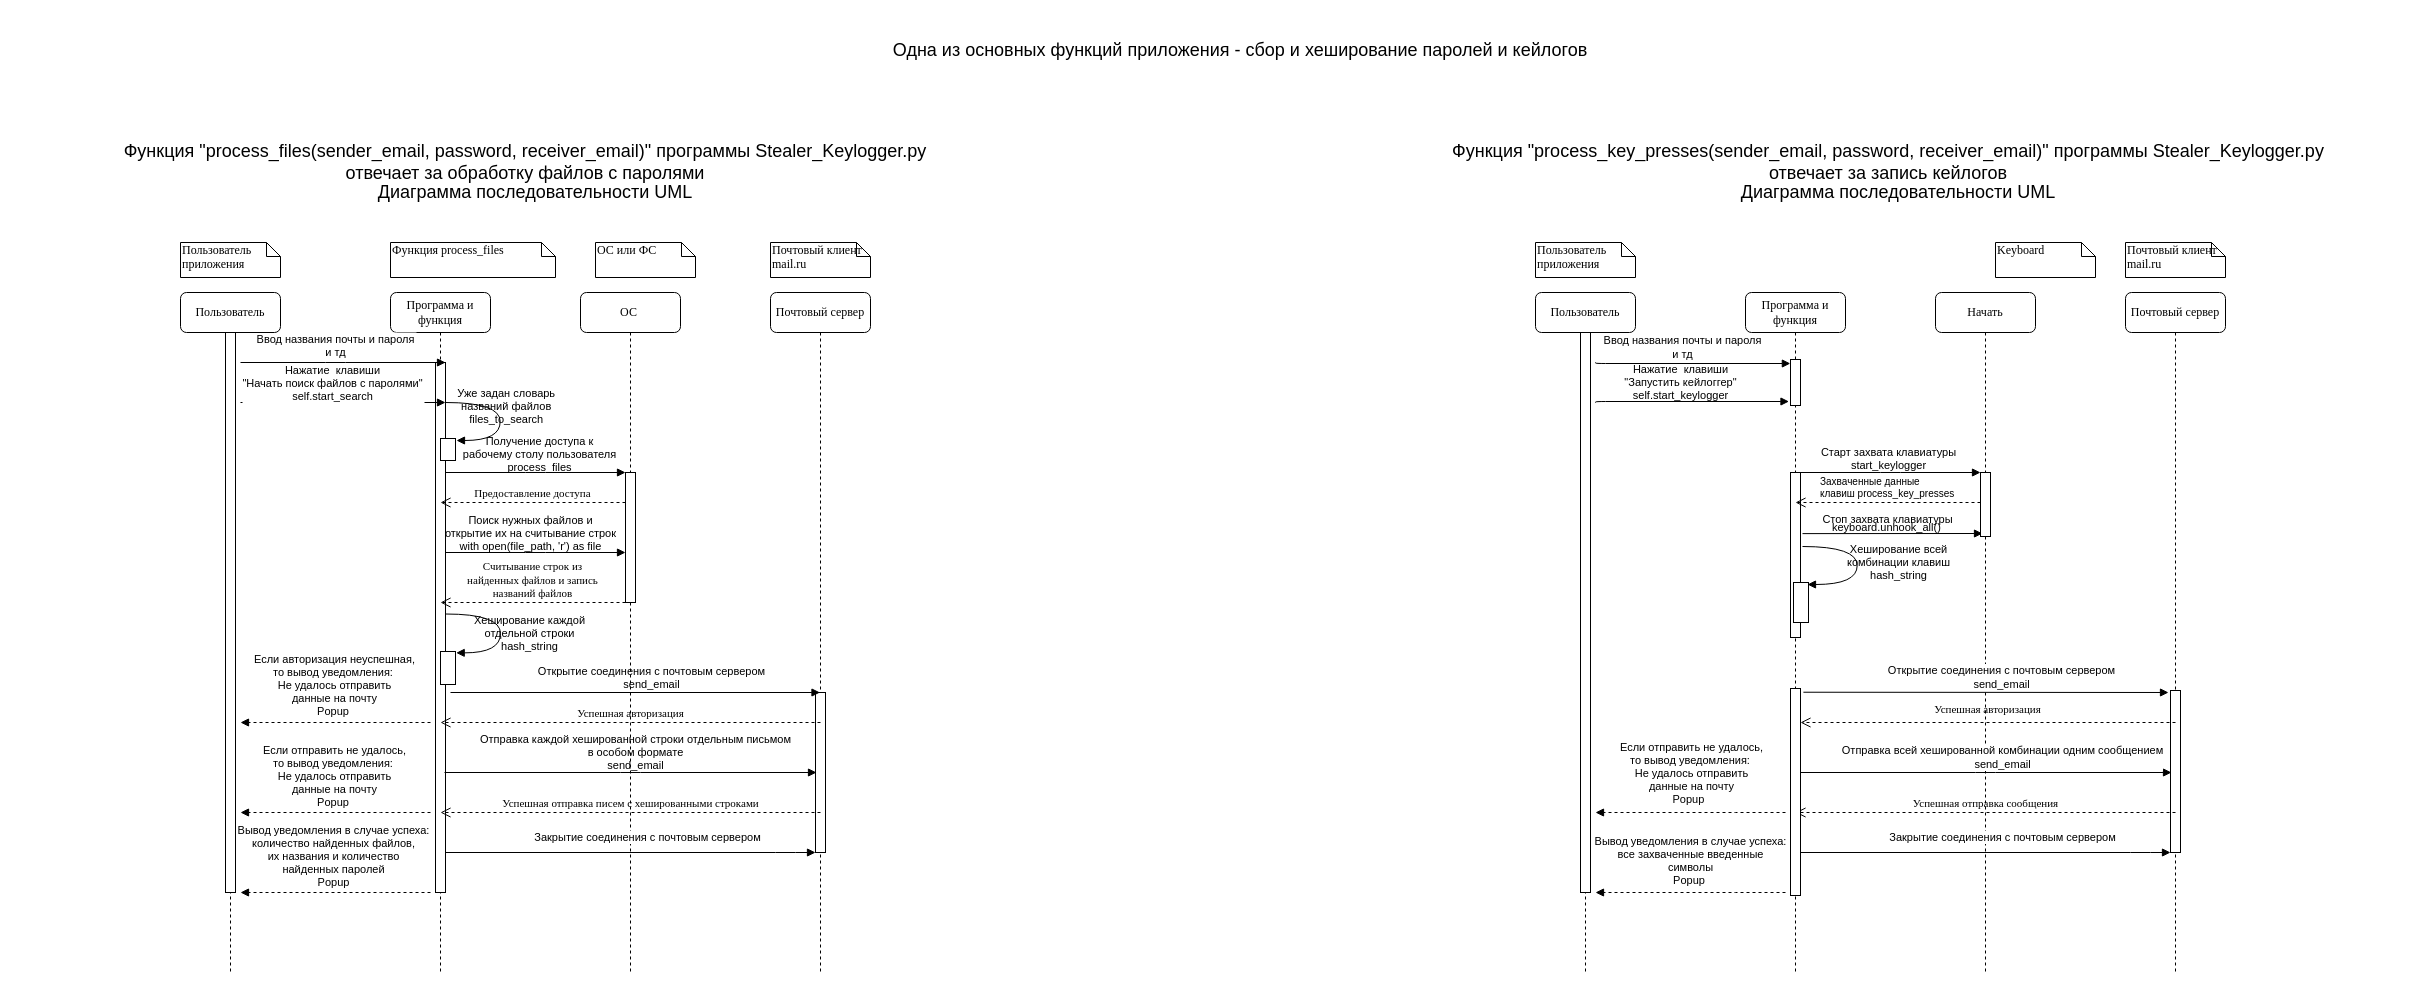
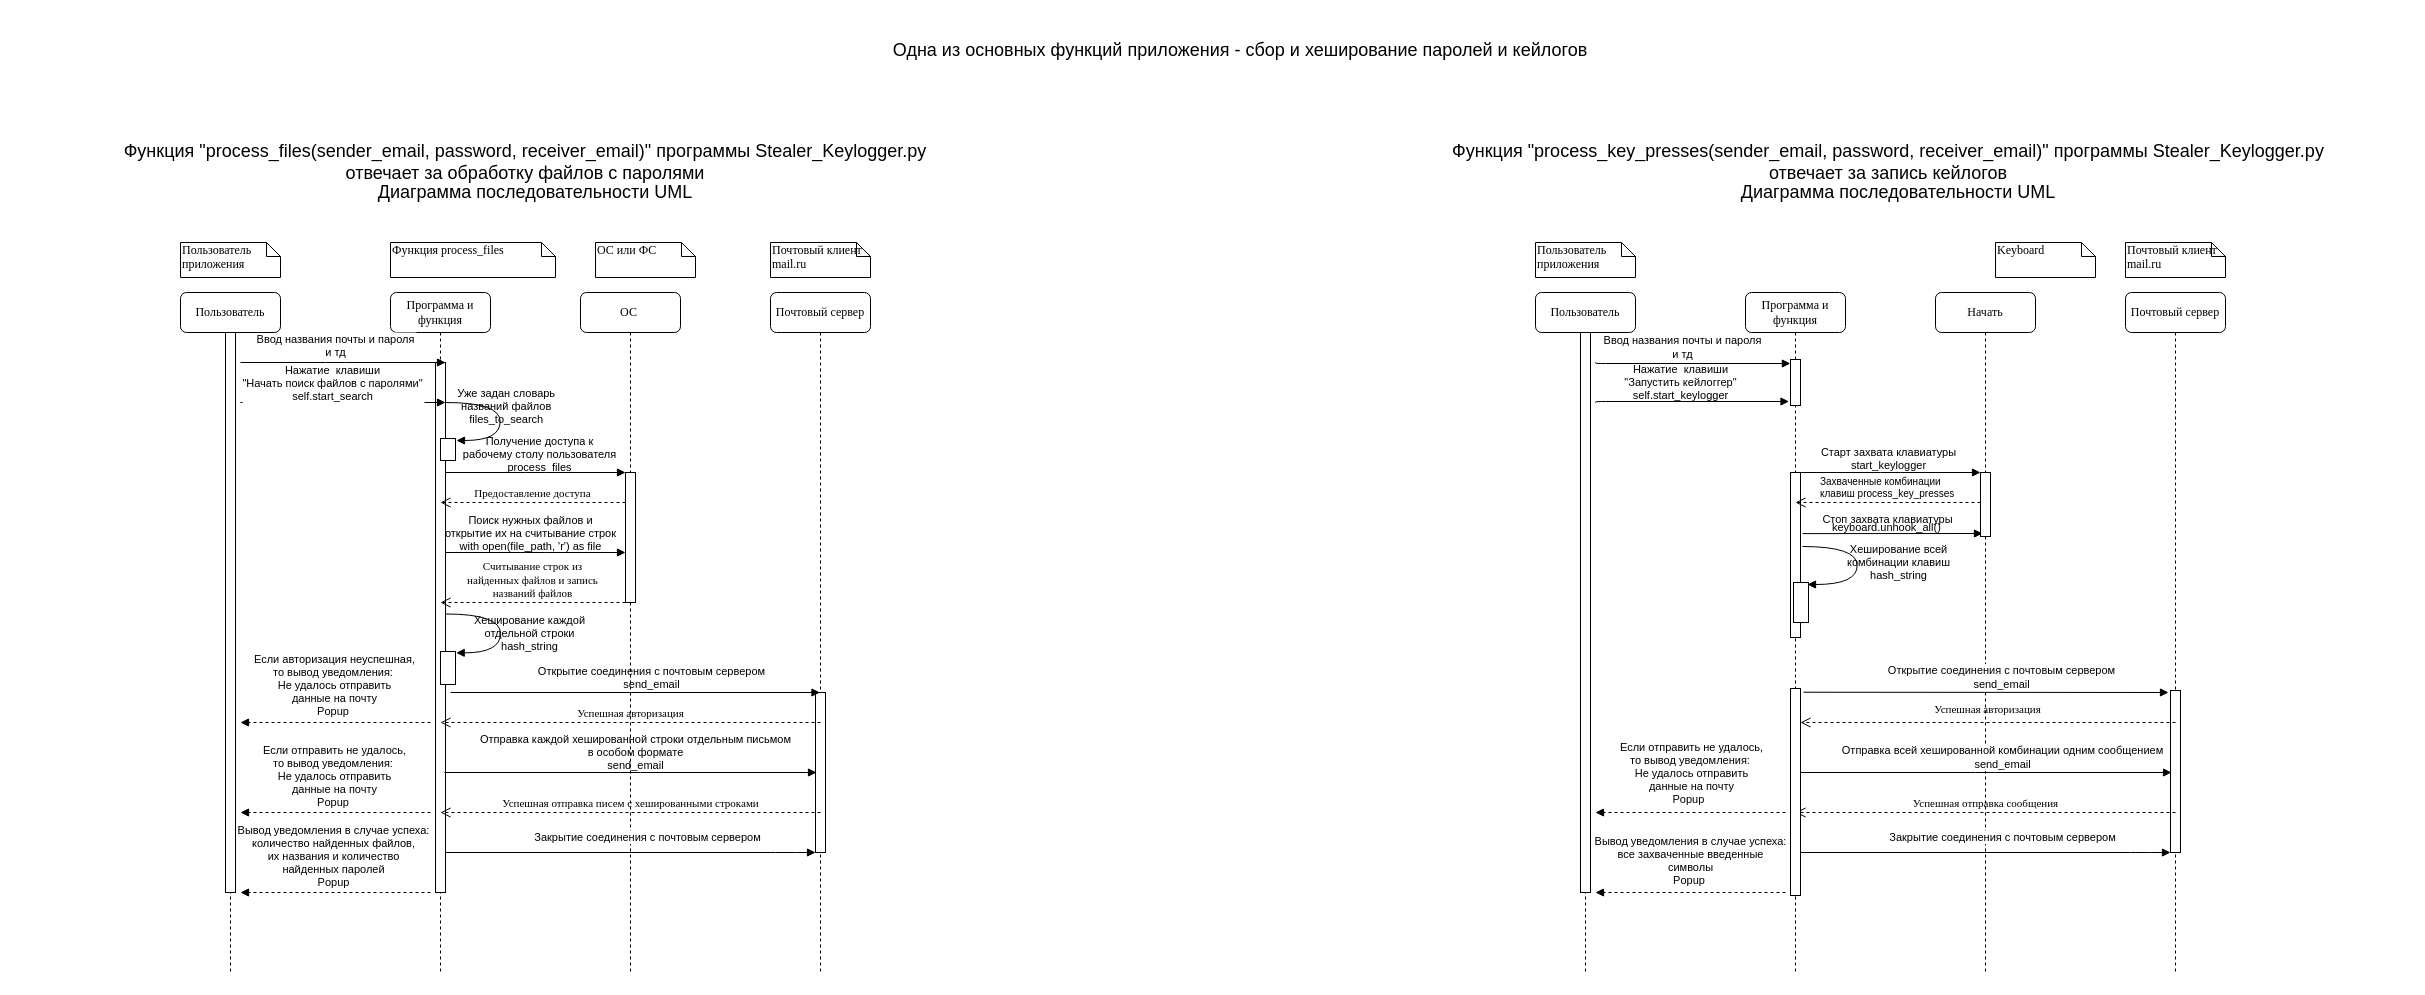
node "Захваченные данные клавиш process_key_presses": label "Захваченные данные клавиш process_key_presses" -> "Захваченные комбинации клавиш process_key_presses"
